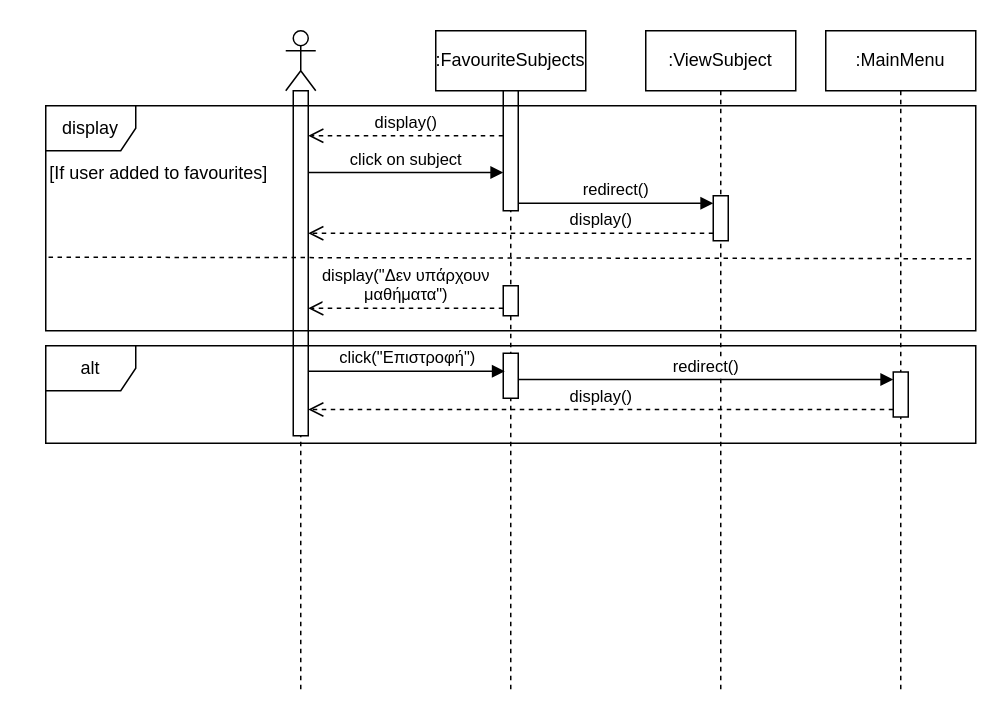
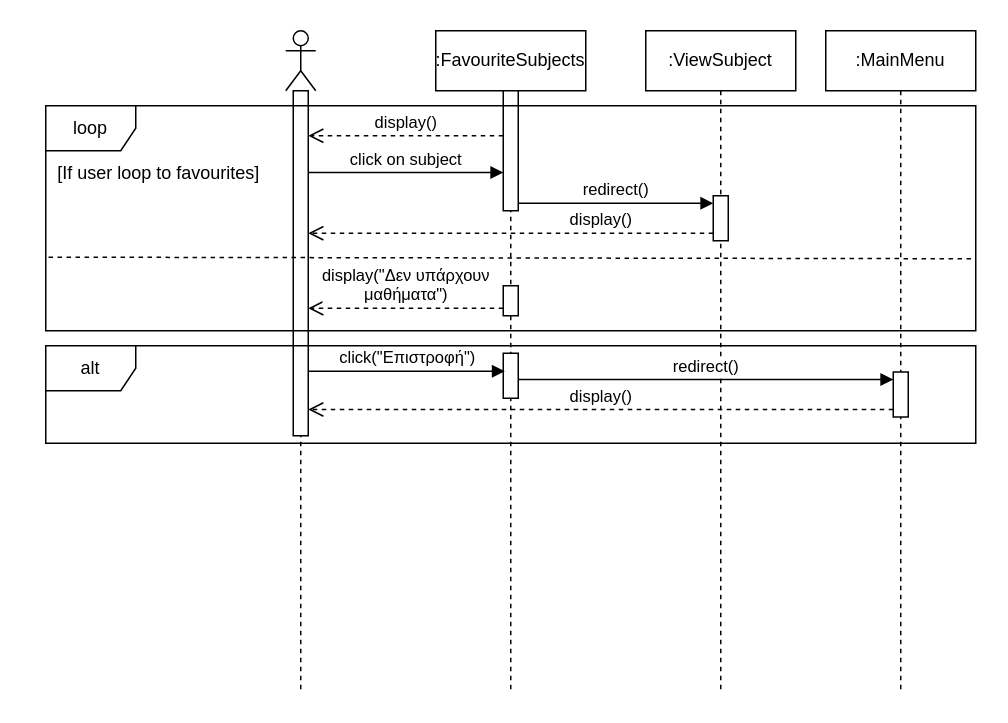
node "display": label "display" -> "loop"
node "[If user added to favourites]": label "[If user added to favourites]" -> "[If user loop to favourites]"
